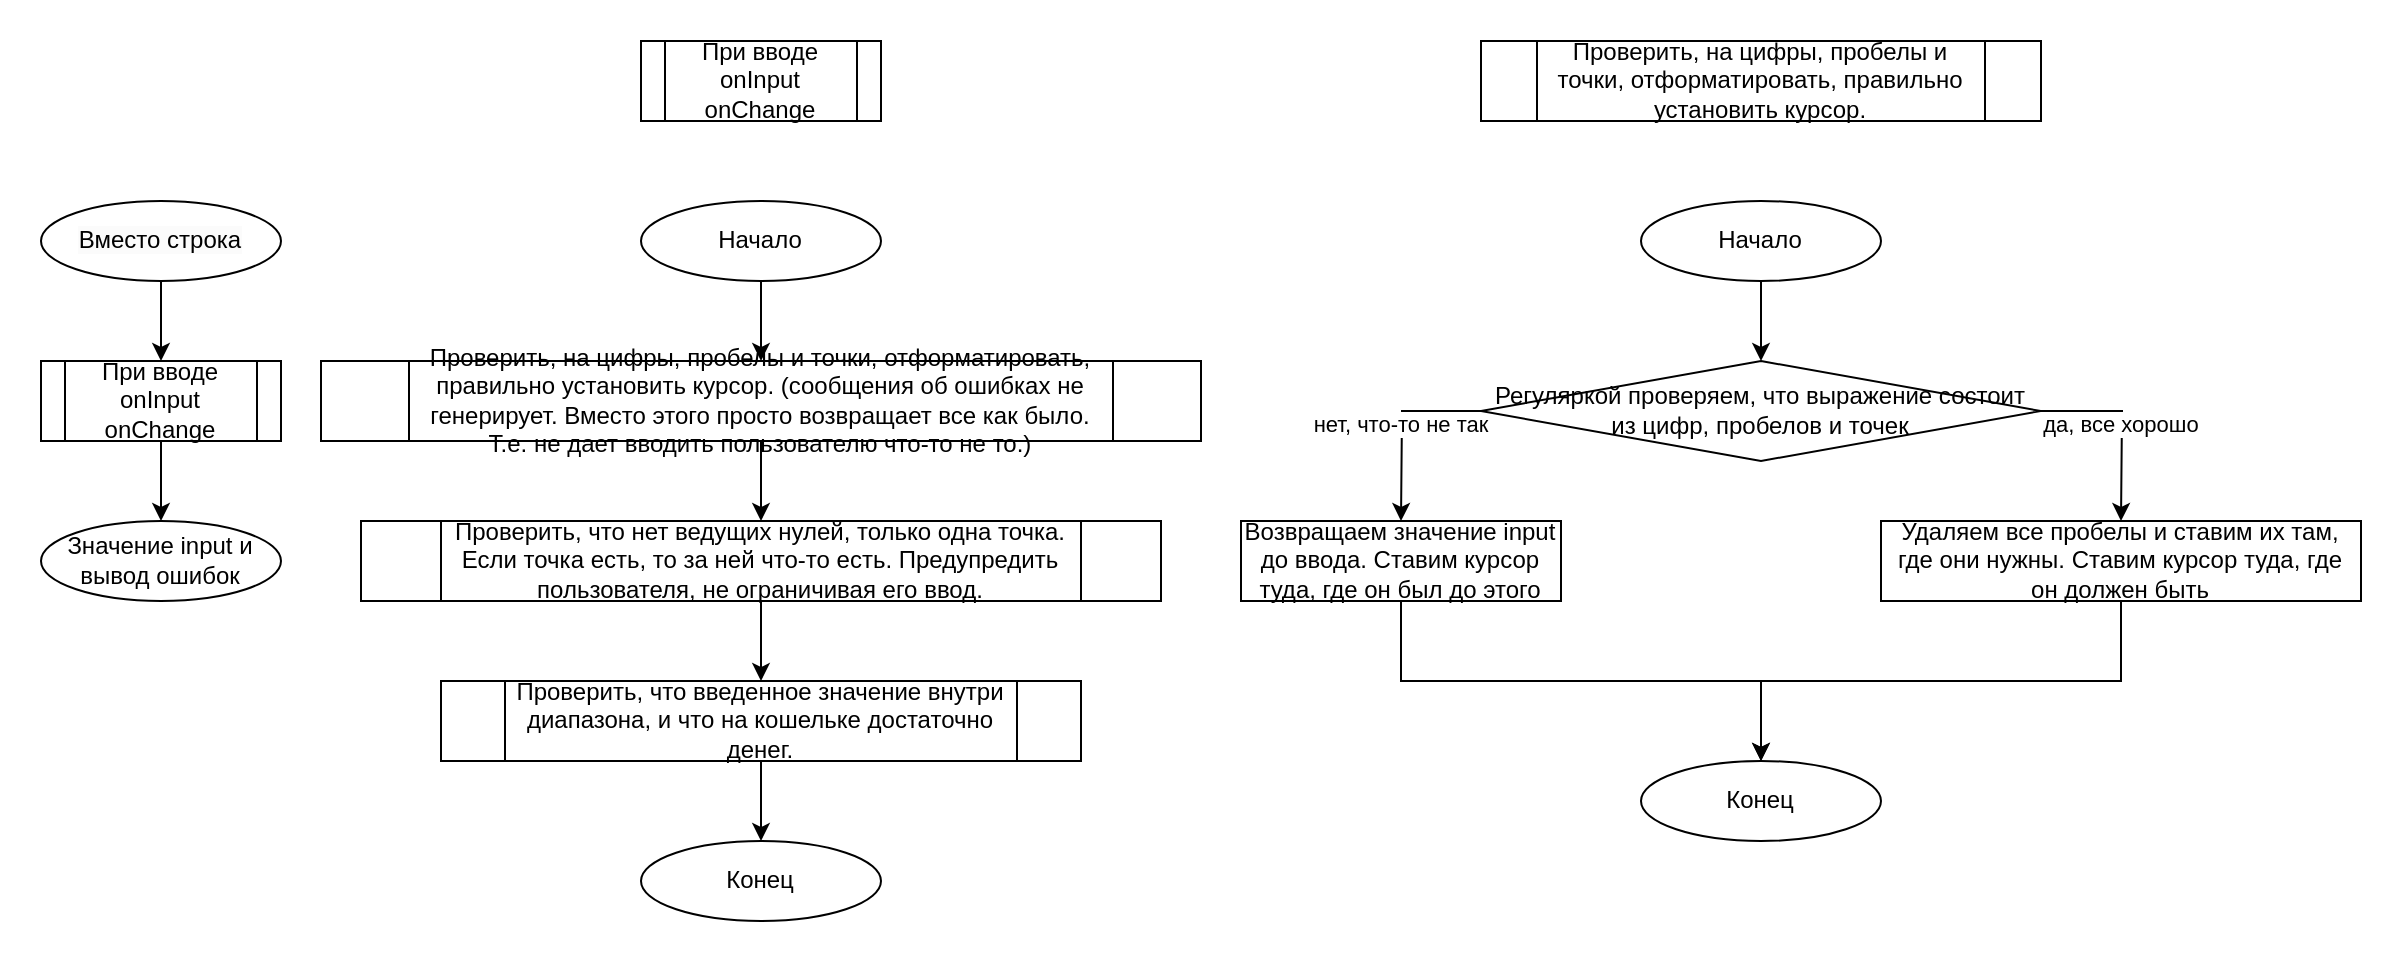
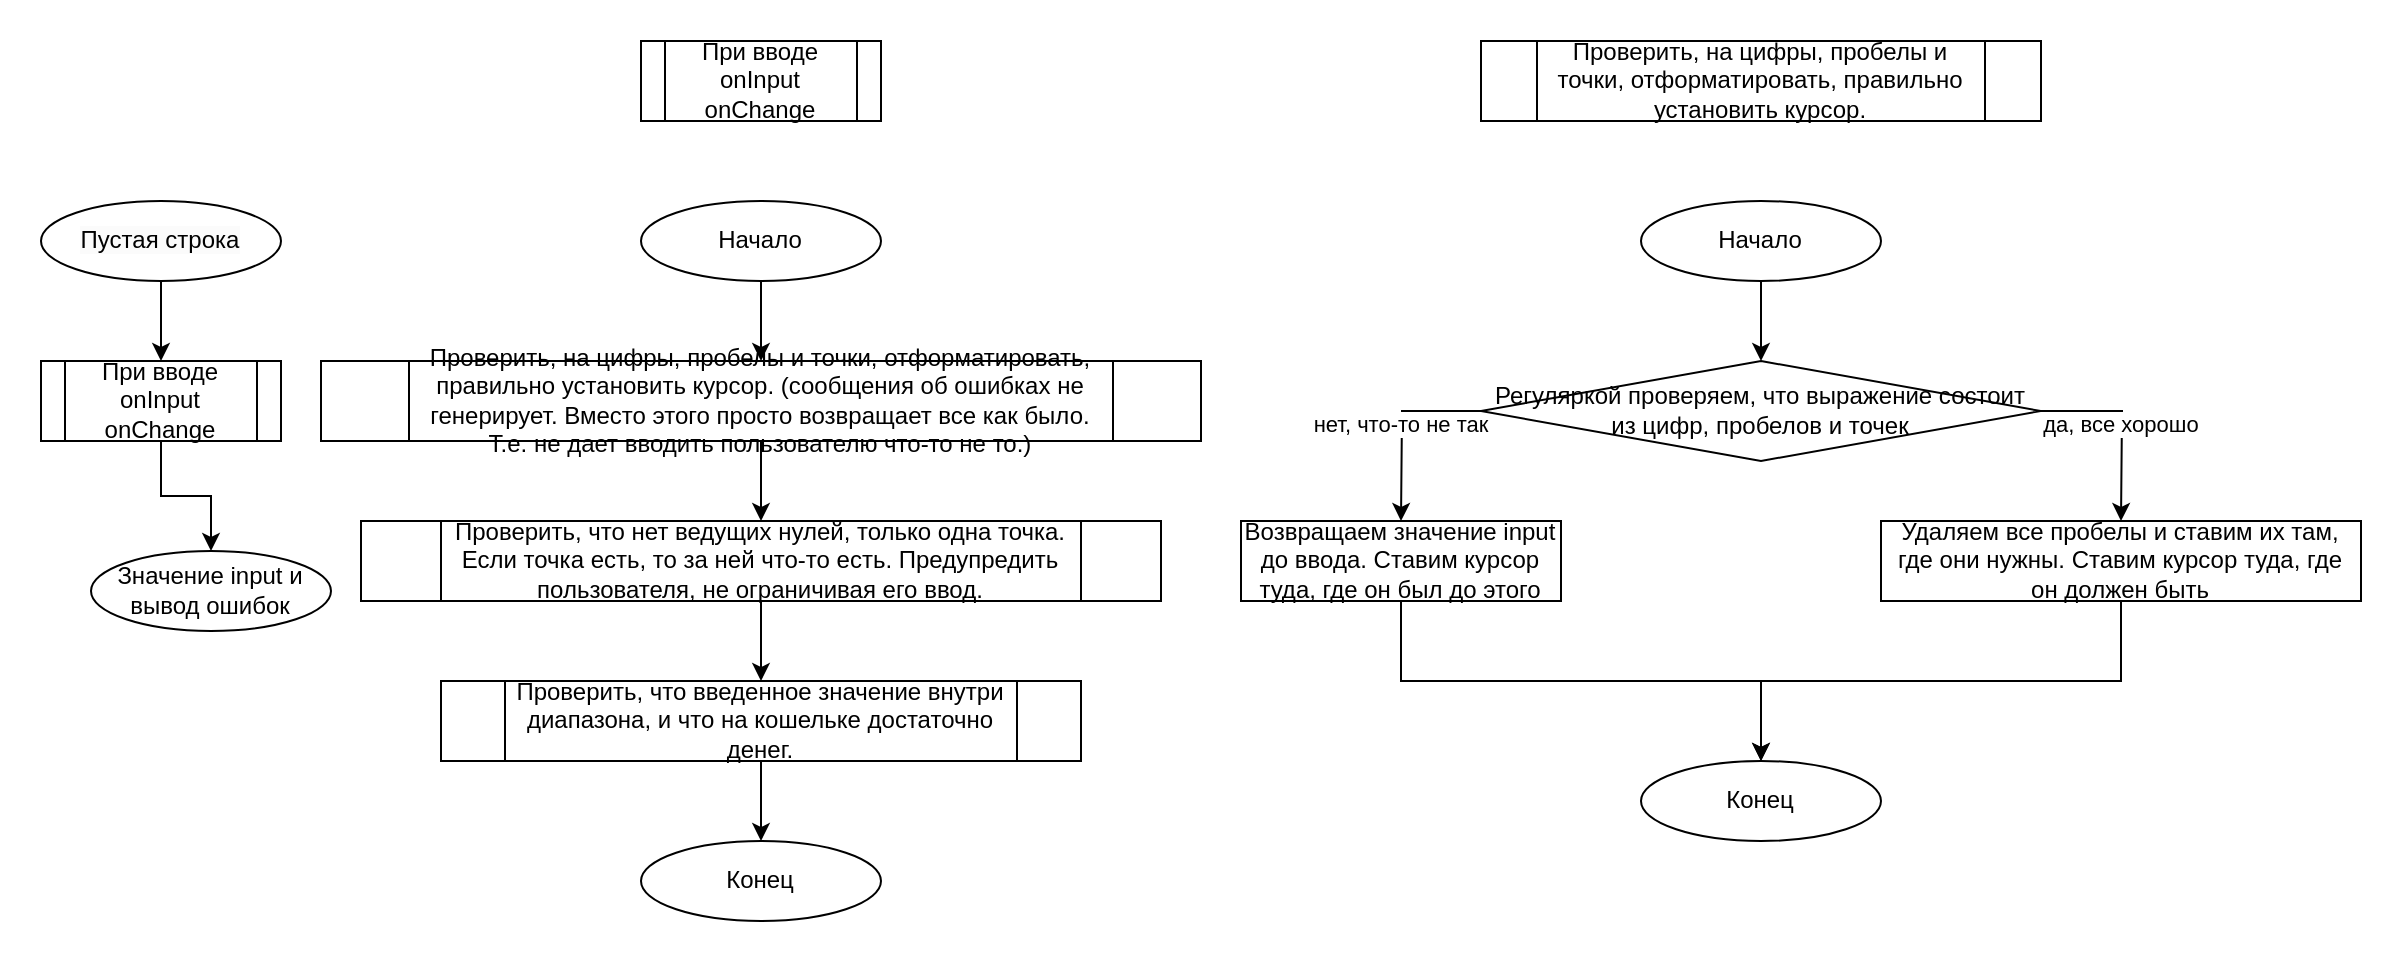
node "Вместо строка": label "Вместо строка" -> "Пустая строка"
node "Значение input и вывод ошибок": moved (161, 561) -> (211, 591)
